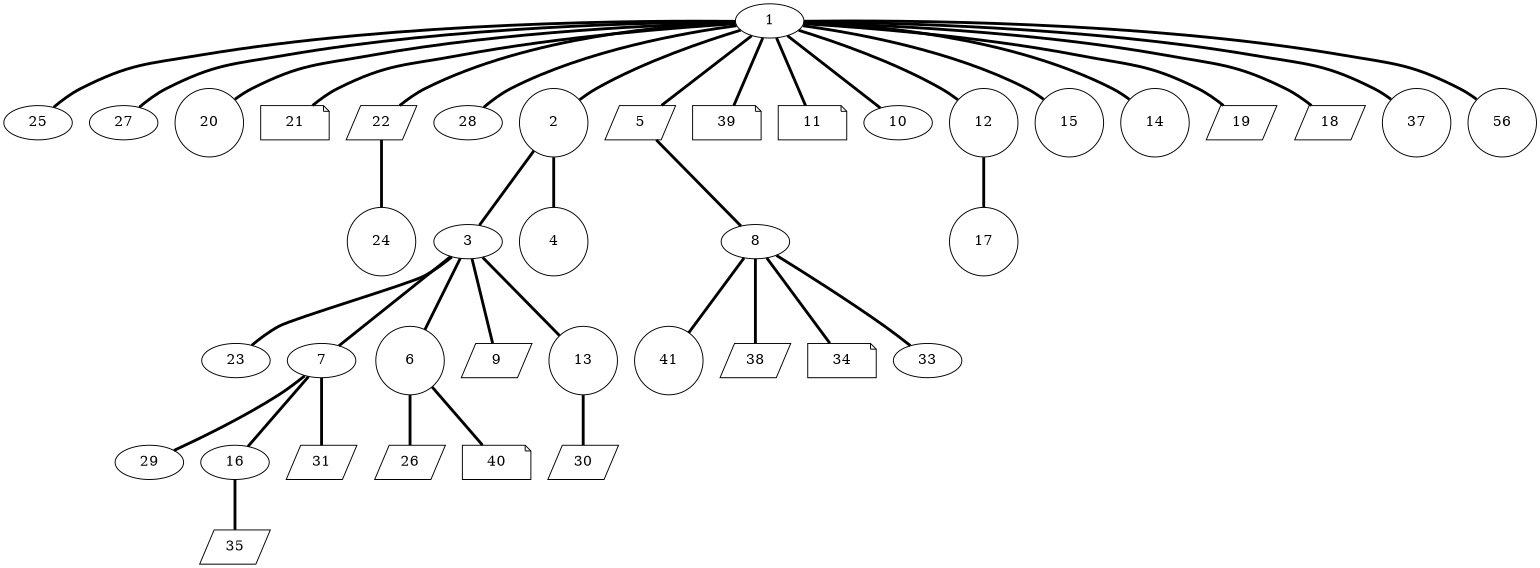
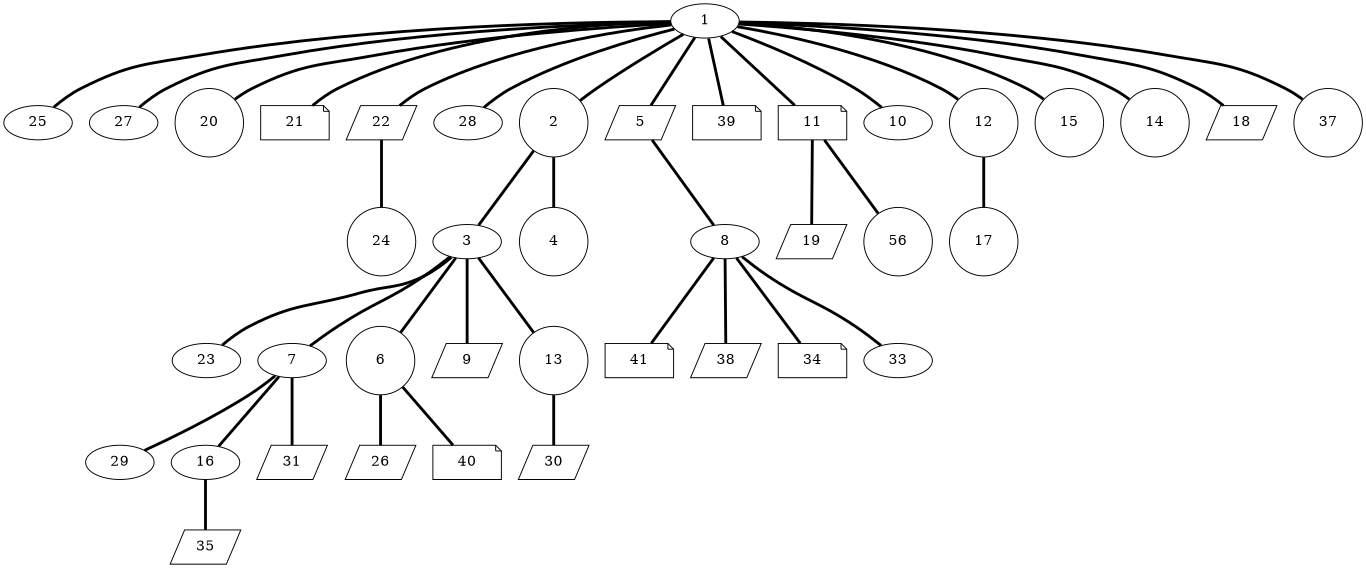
edge "1" -- "56": now "11" -- "56"
edge "1" -- "19": now "11" -- "19"
node "41": shape circle -> note
